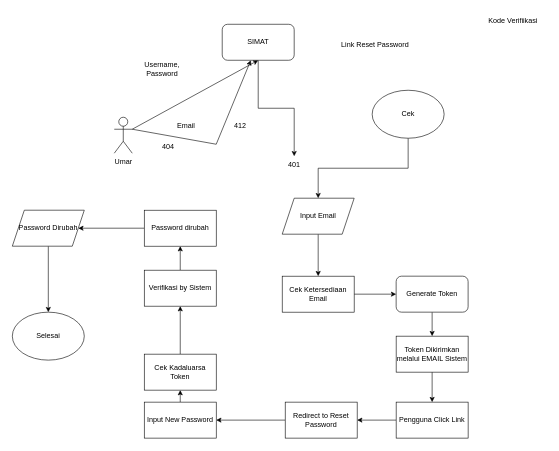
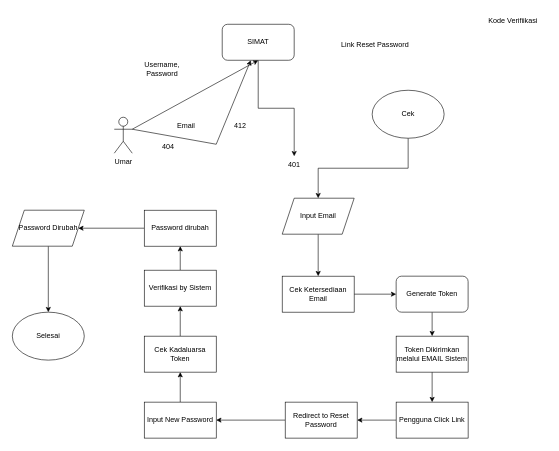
node "Cek Kadaluarsa Token": moved (180, 372) -> (180, 354)
